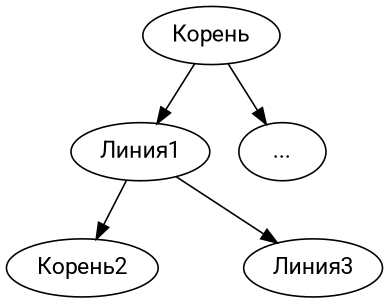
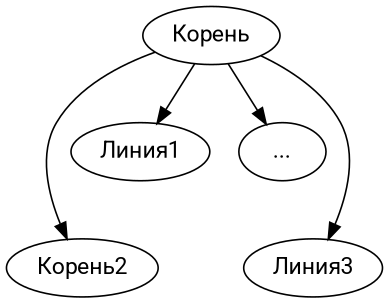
edge "Линия1" -> "Корень2": now "Корень" -> "Корень2"
edge "Линия1" -> "Линия3": now "Корень" -> "Линия3"
